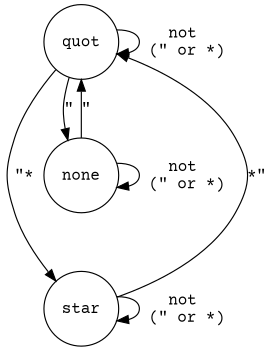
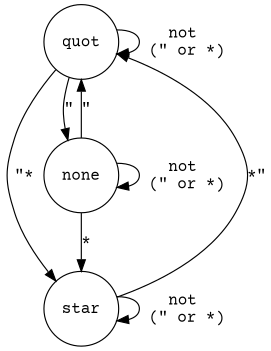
edge "none" -> "star": added, label "*"
